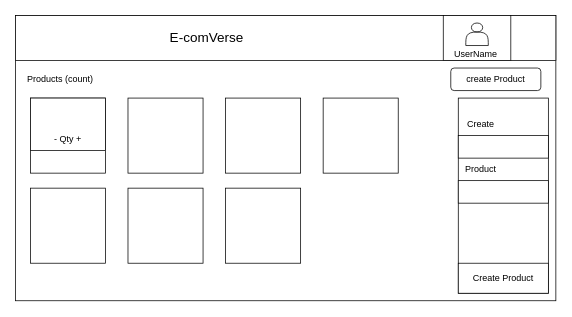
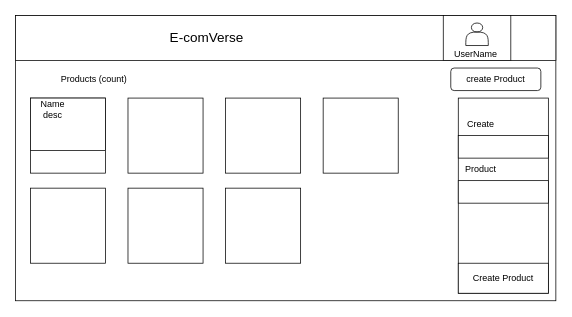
node "Products (count)": moved (60, 79) -> (94, 79)
node "Name desc": added
node "- Qty +": removed
